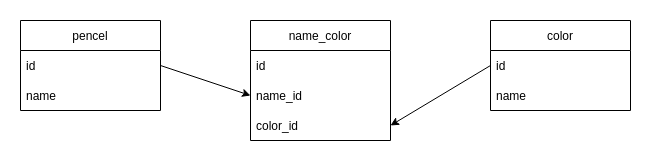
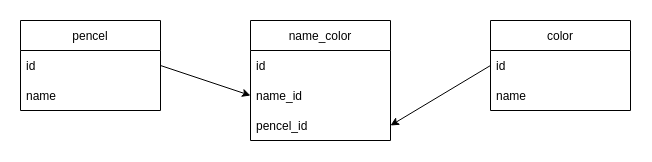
node "color_id": label "color_id" -> "pencel_id"
